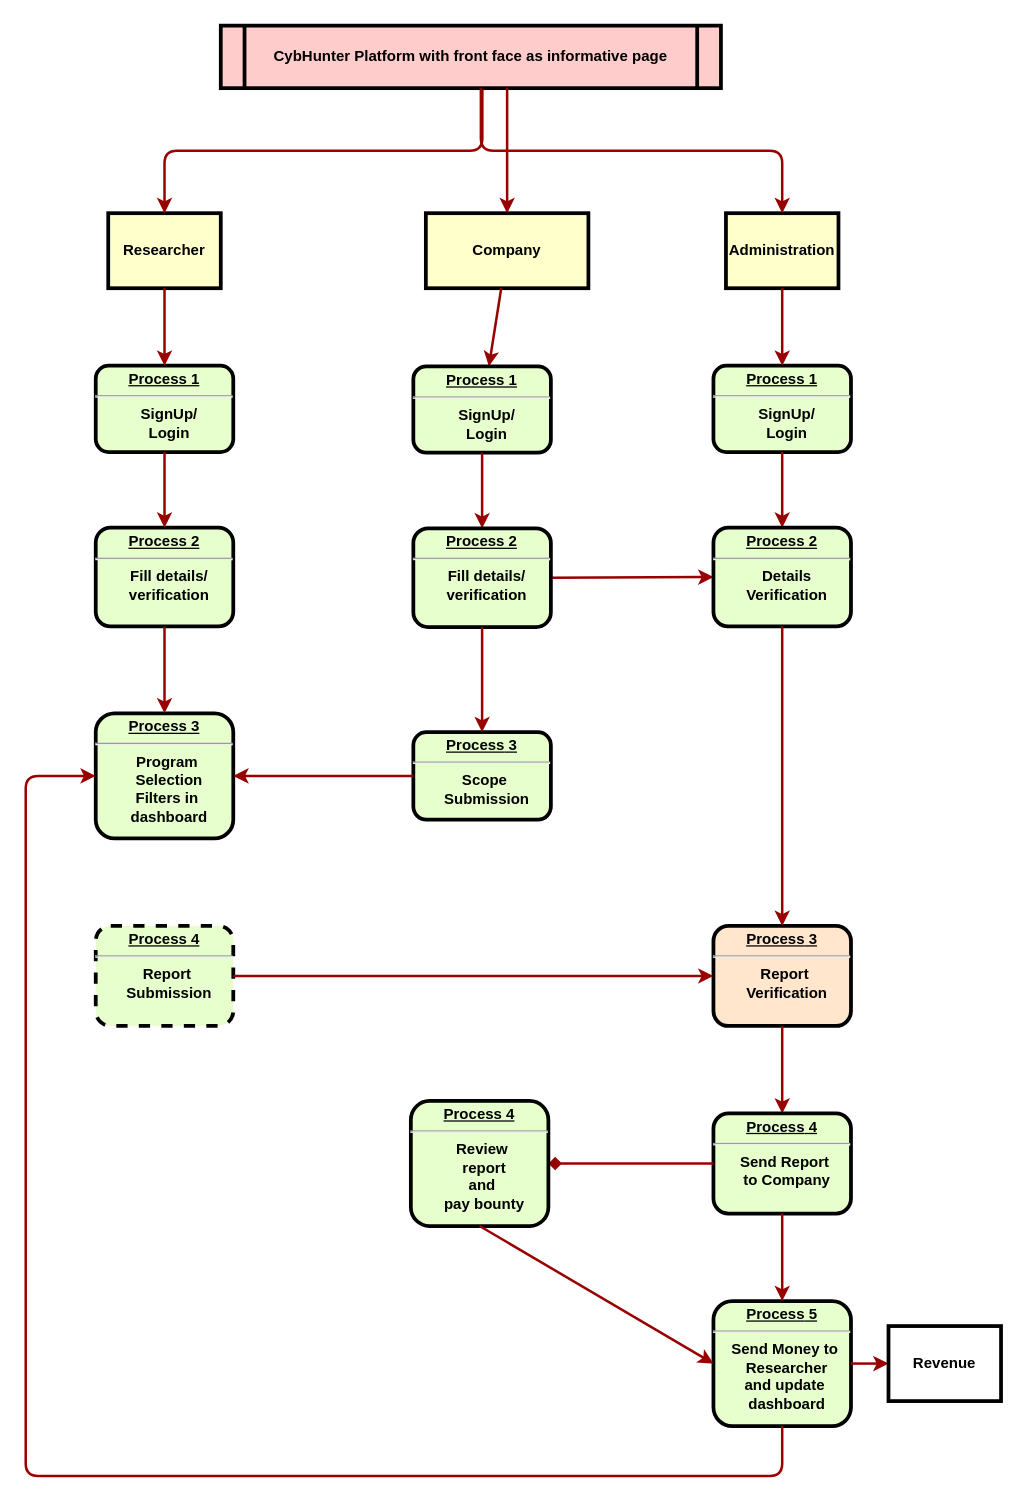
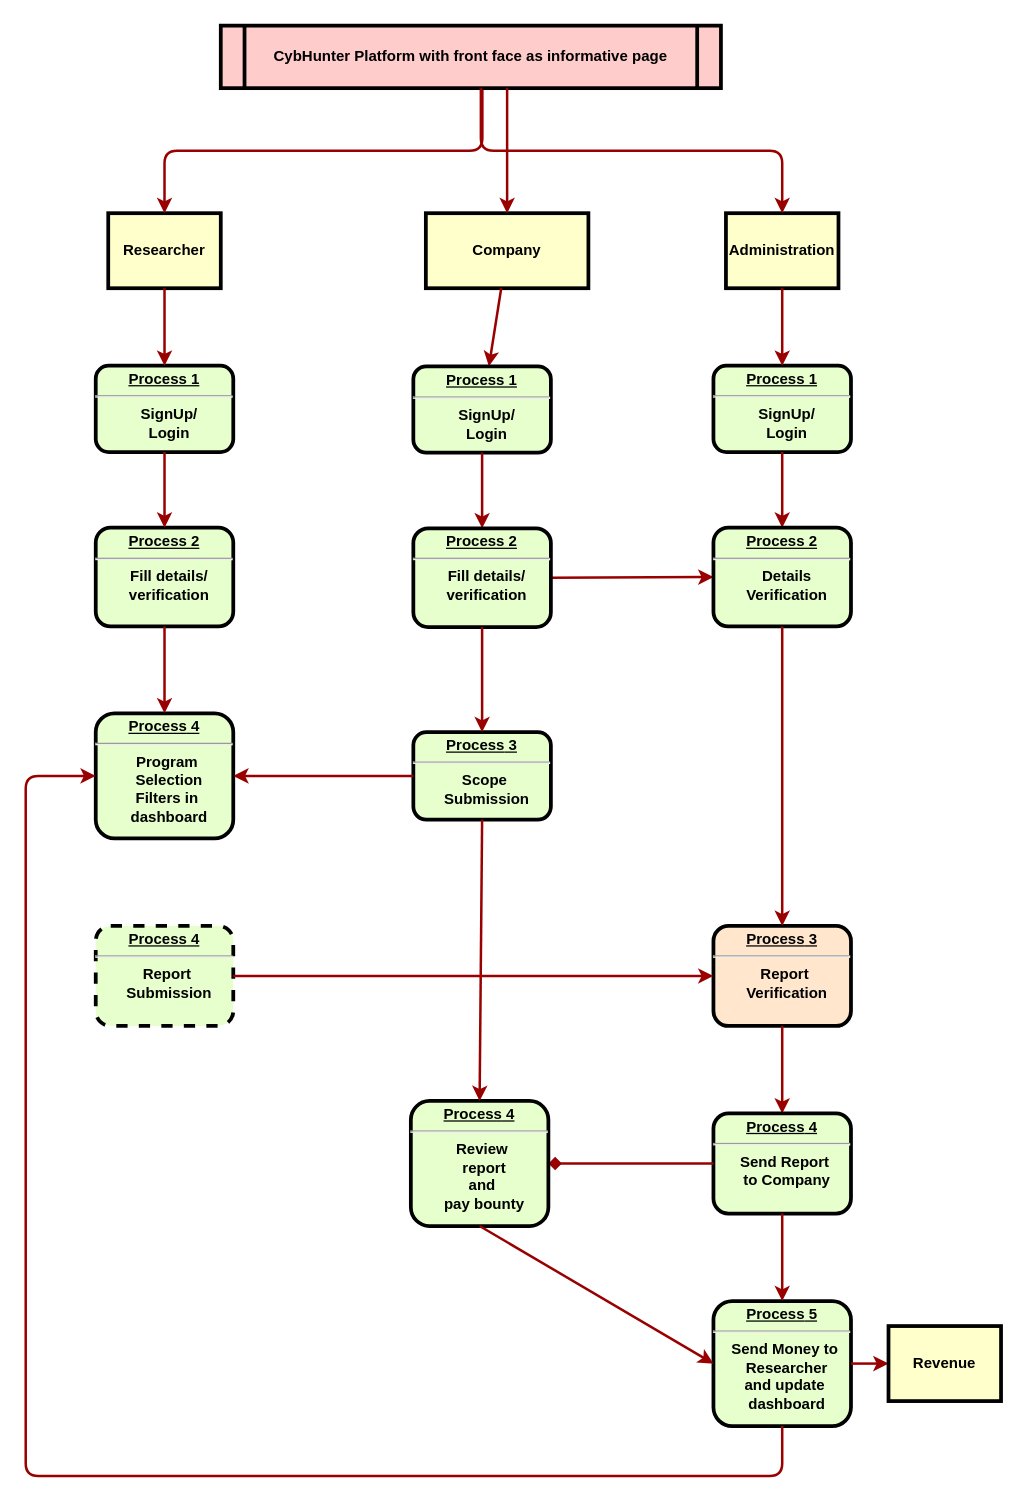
node "Process 3 Program Selection Filters in dashboard": label "Process 3 Program Selection Filters in dashboard" -> "Process 4 Program Selection Filters in dashboard"
edge "Process 3 Scope Submission" -> "Process 4 Review report and pay bounty": added
node "Revenue": fillcolor #ffffff -> #ffffcc
